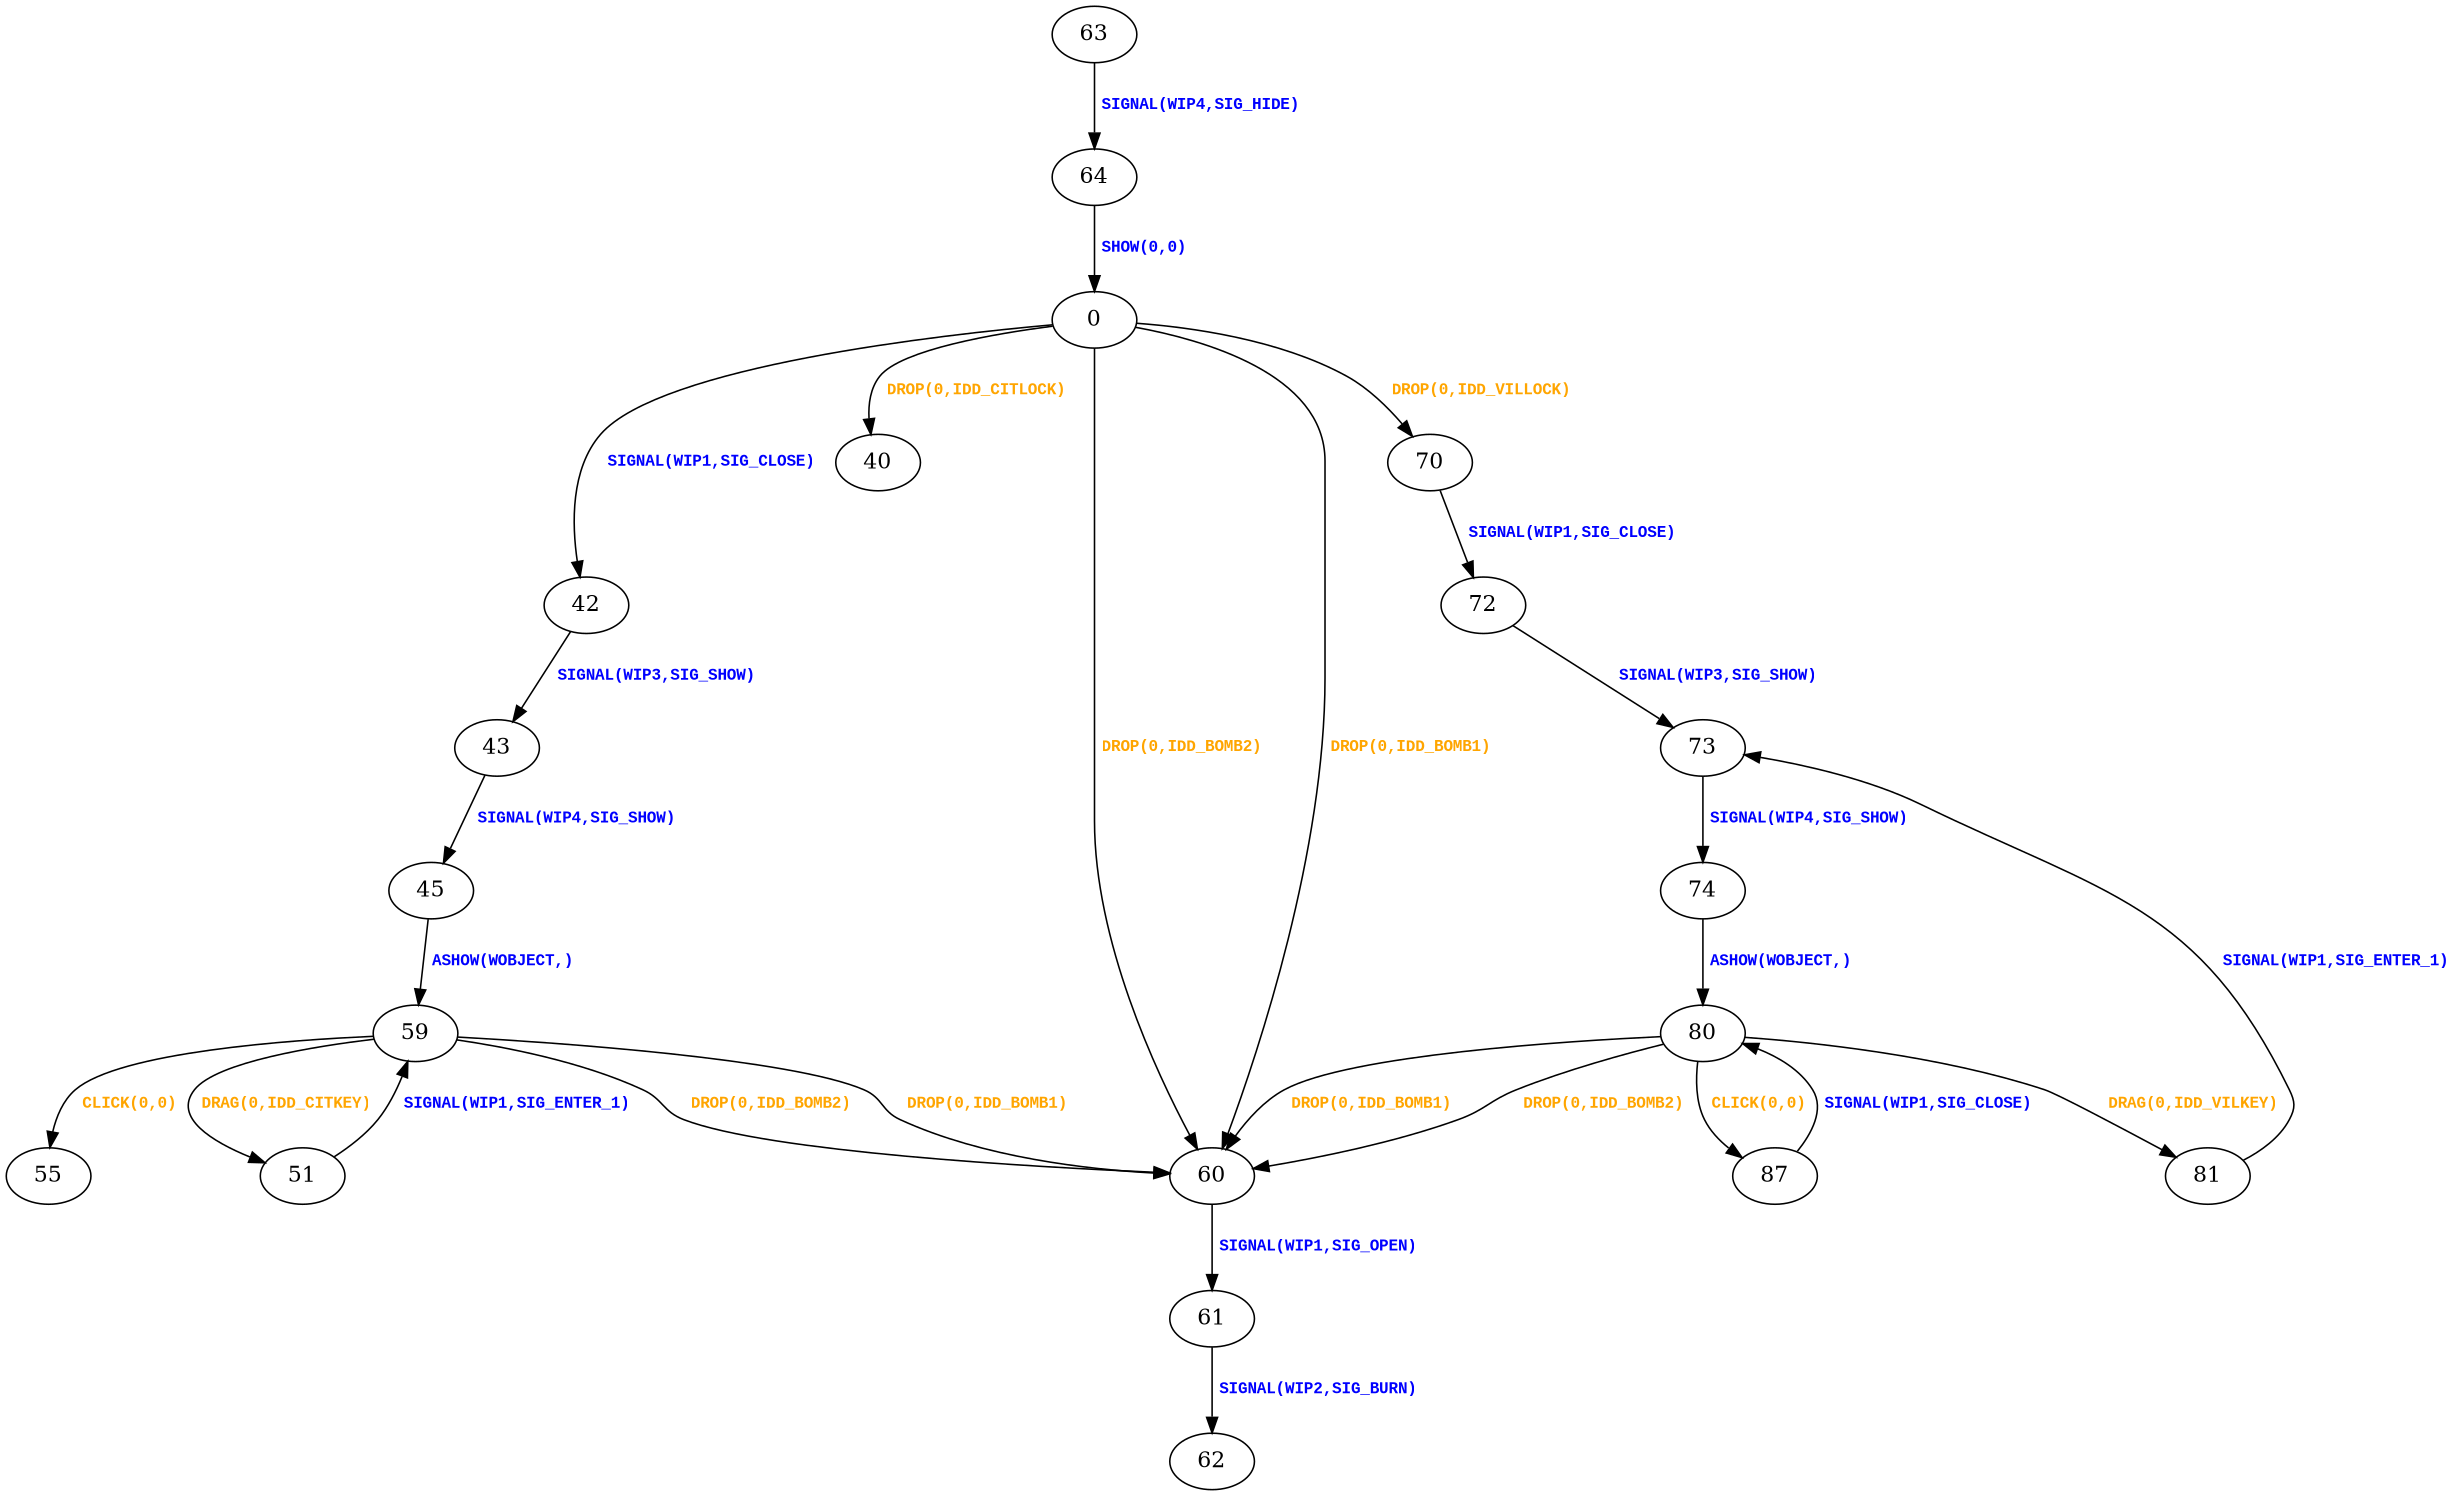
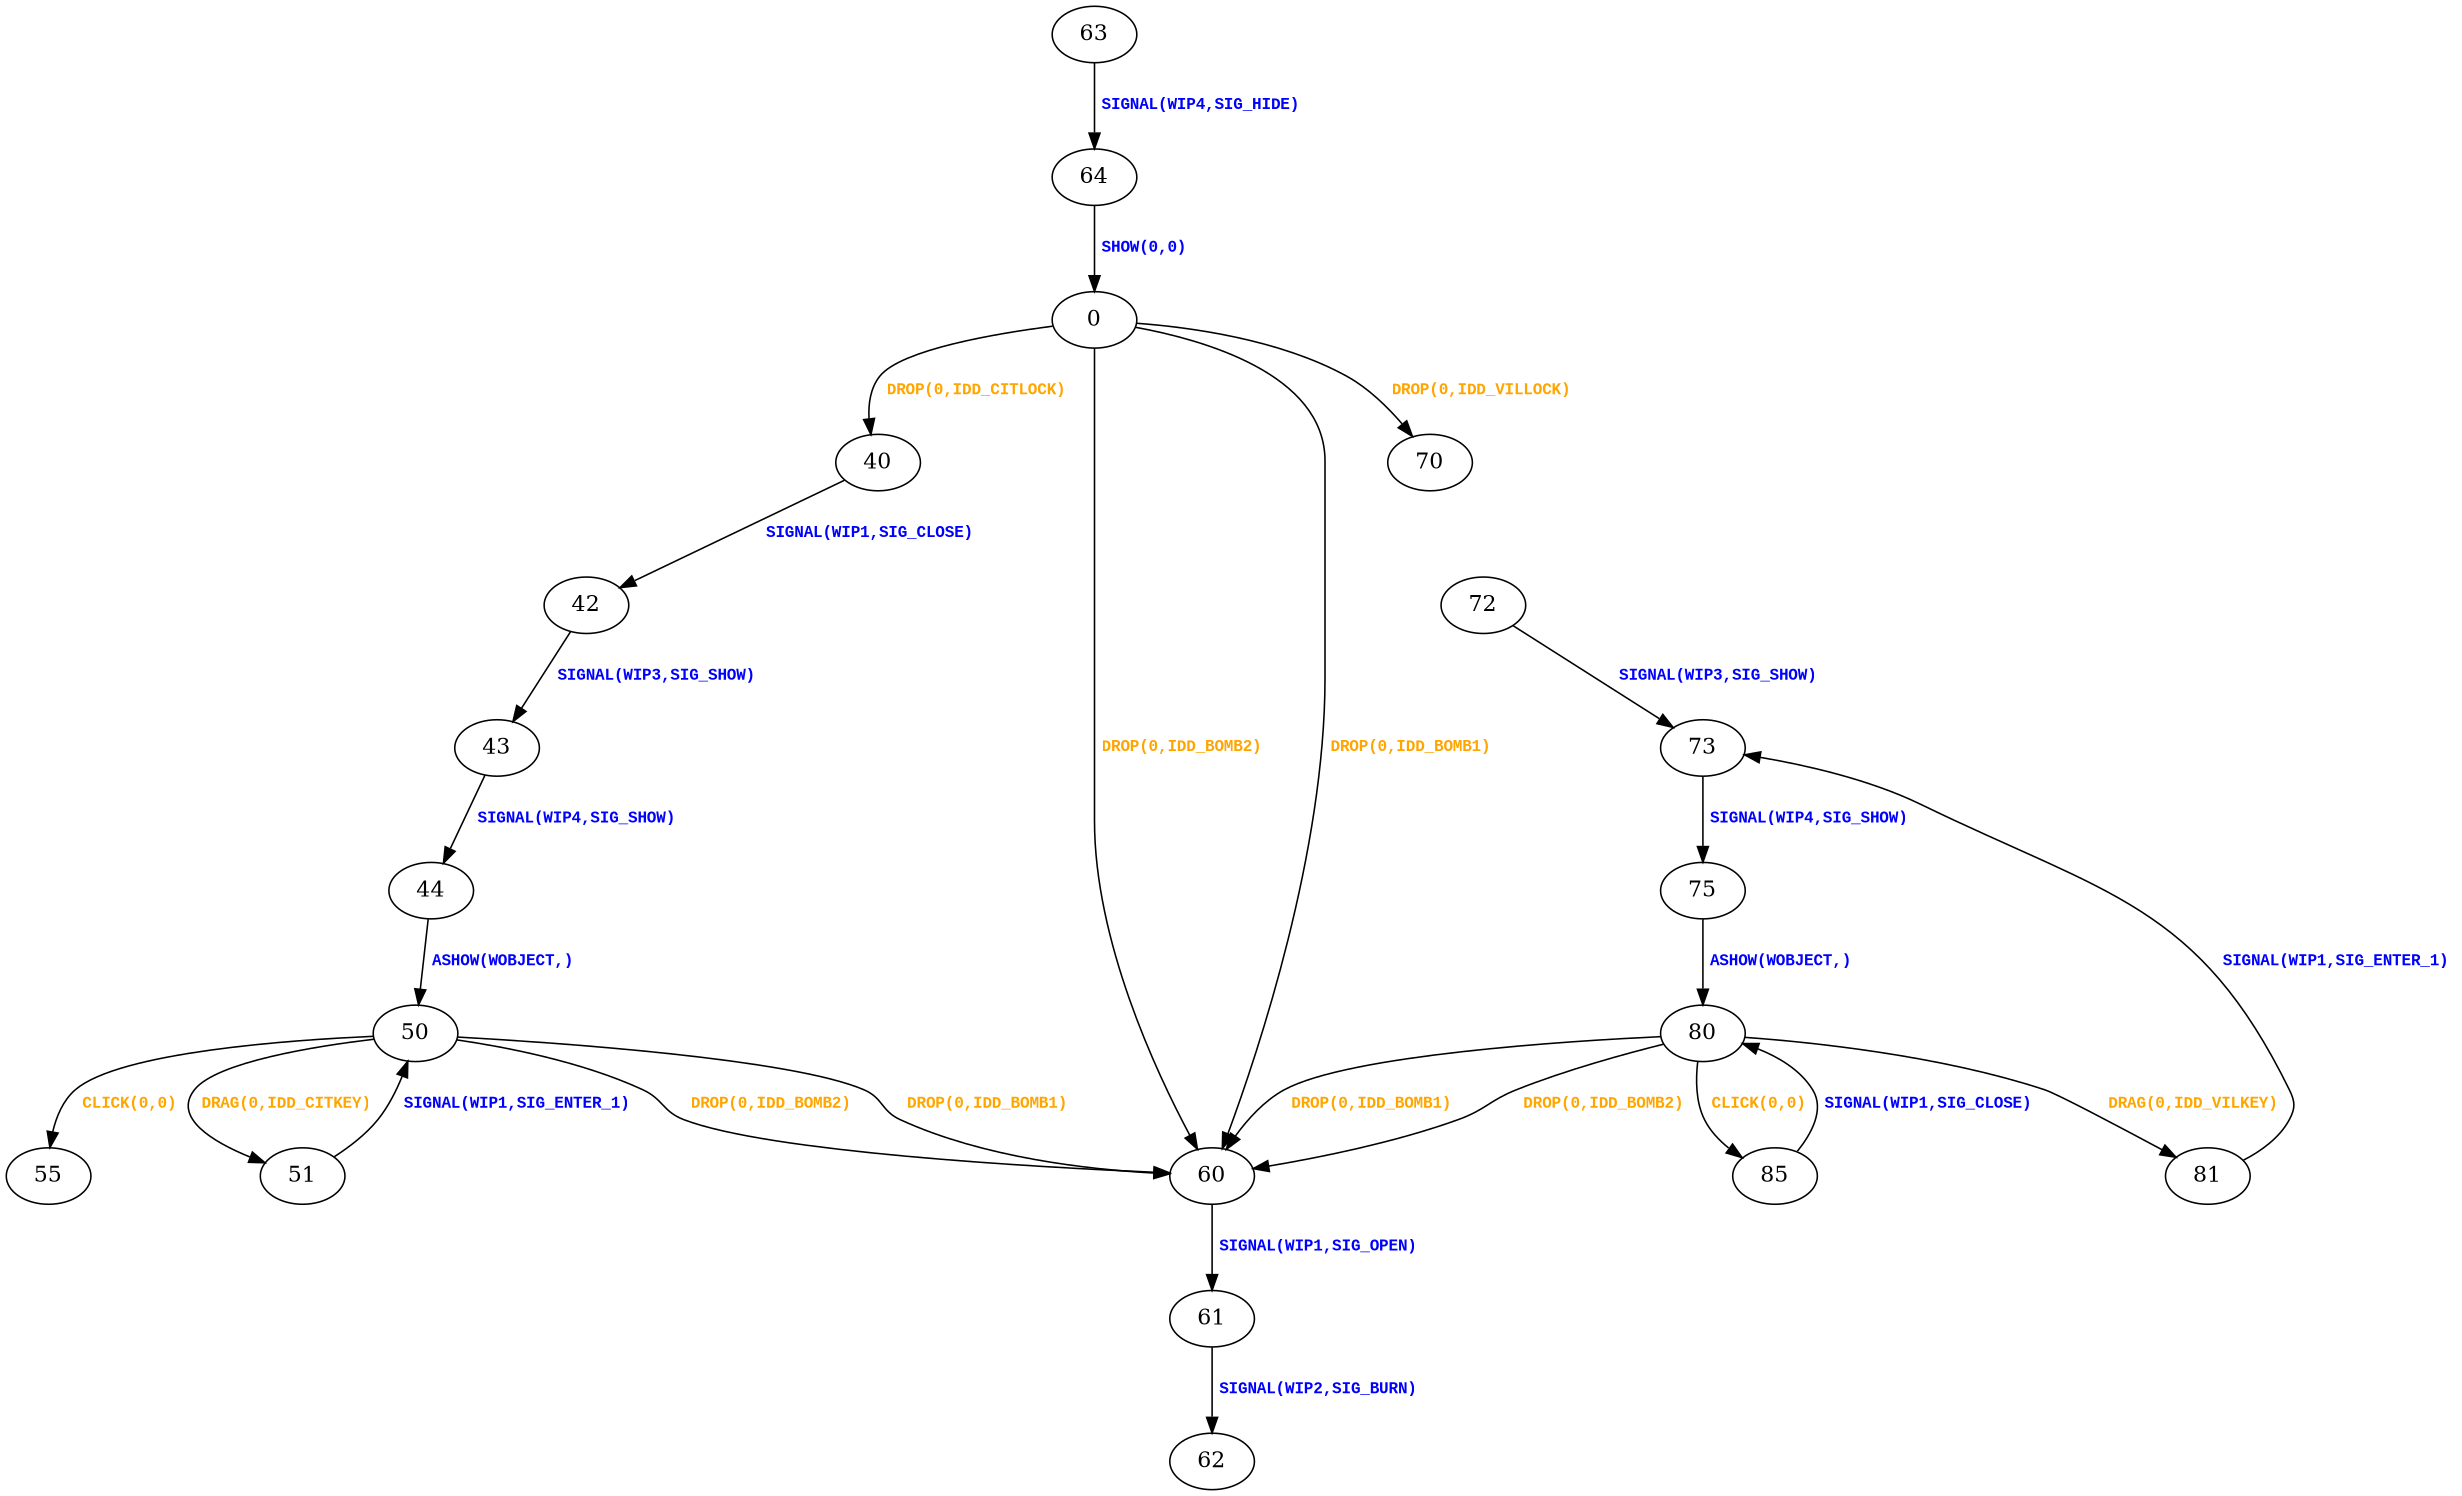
edge "0" -> "42": now "40" -> "42"
edge "70" -> "72": removed, label "SIGNAL(WIP1,SIG_CLOSE)"
node "45": label "45" -> "44"
node "74": label "74" -> "75"
node "59": label "59" -> "50"
node "87": label "87" -> "85"
